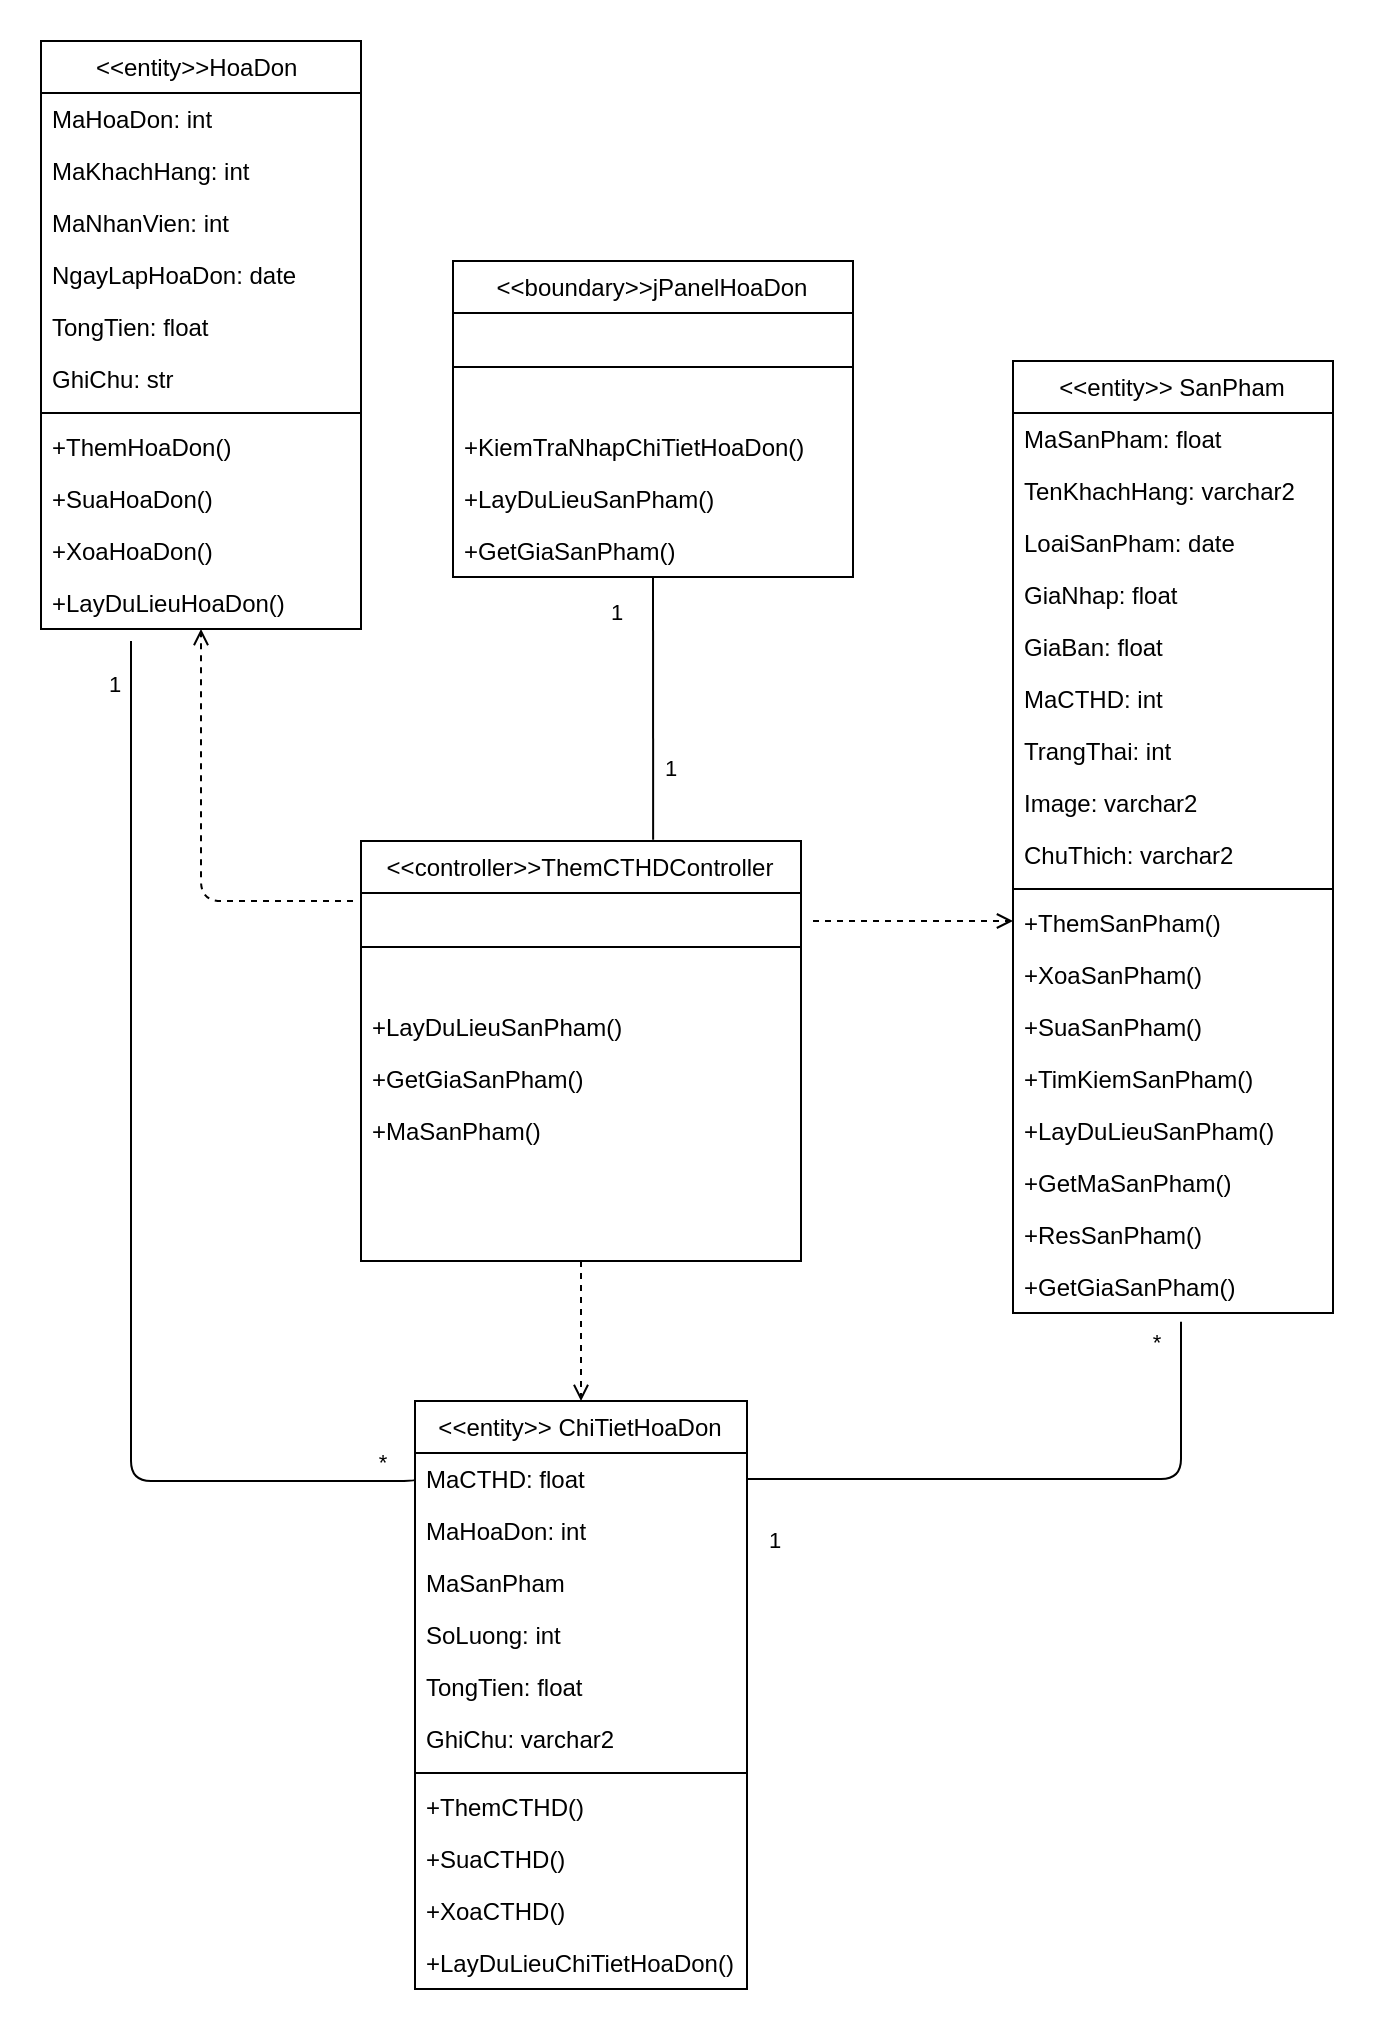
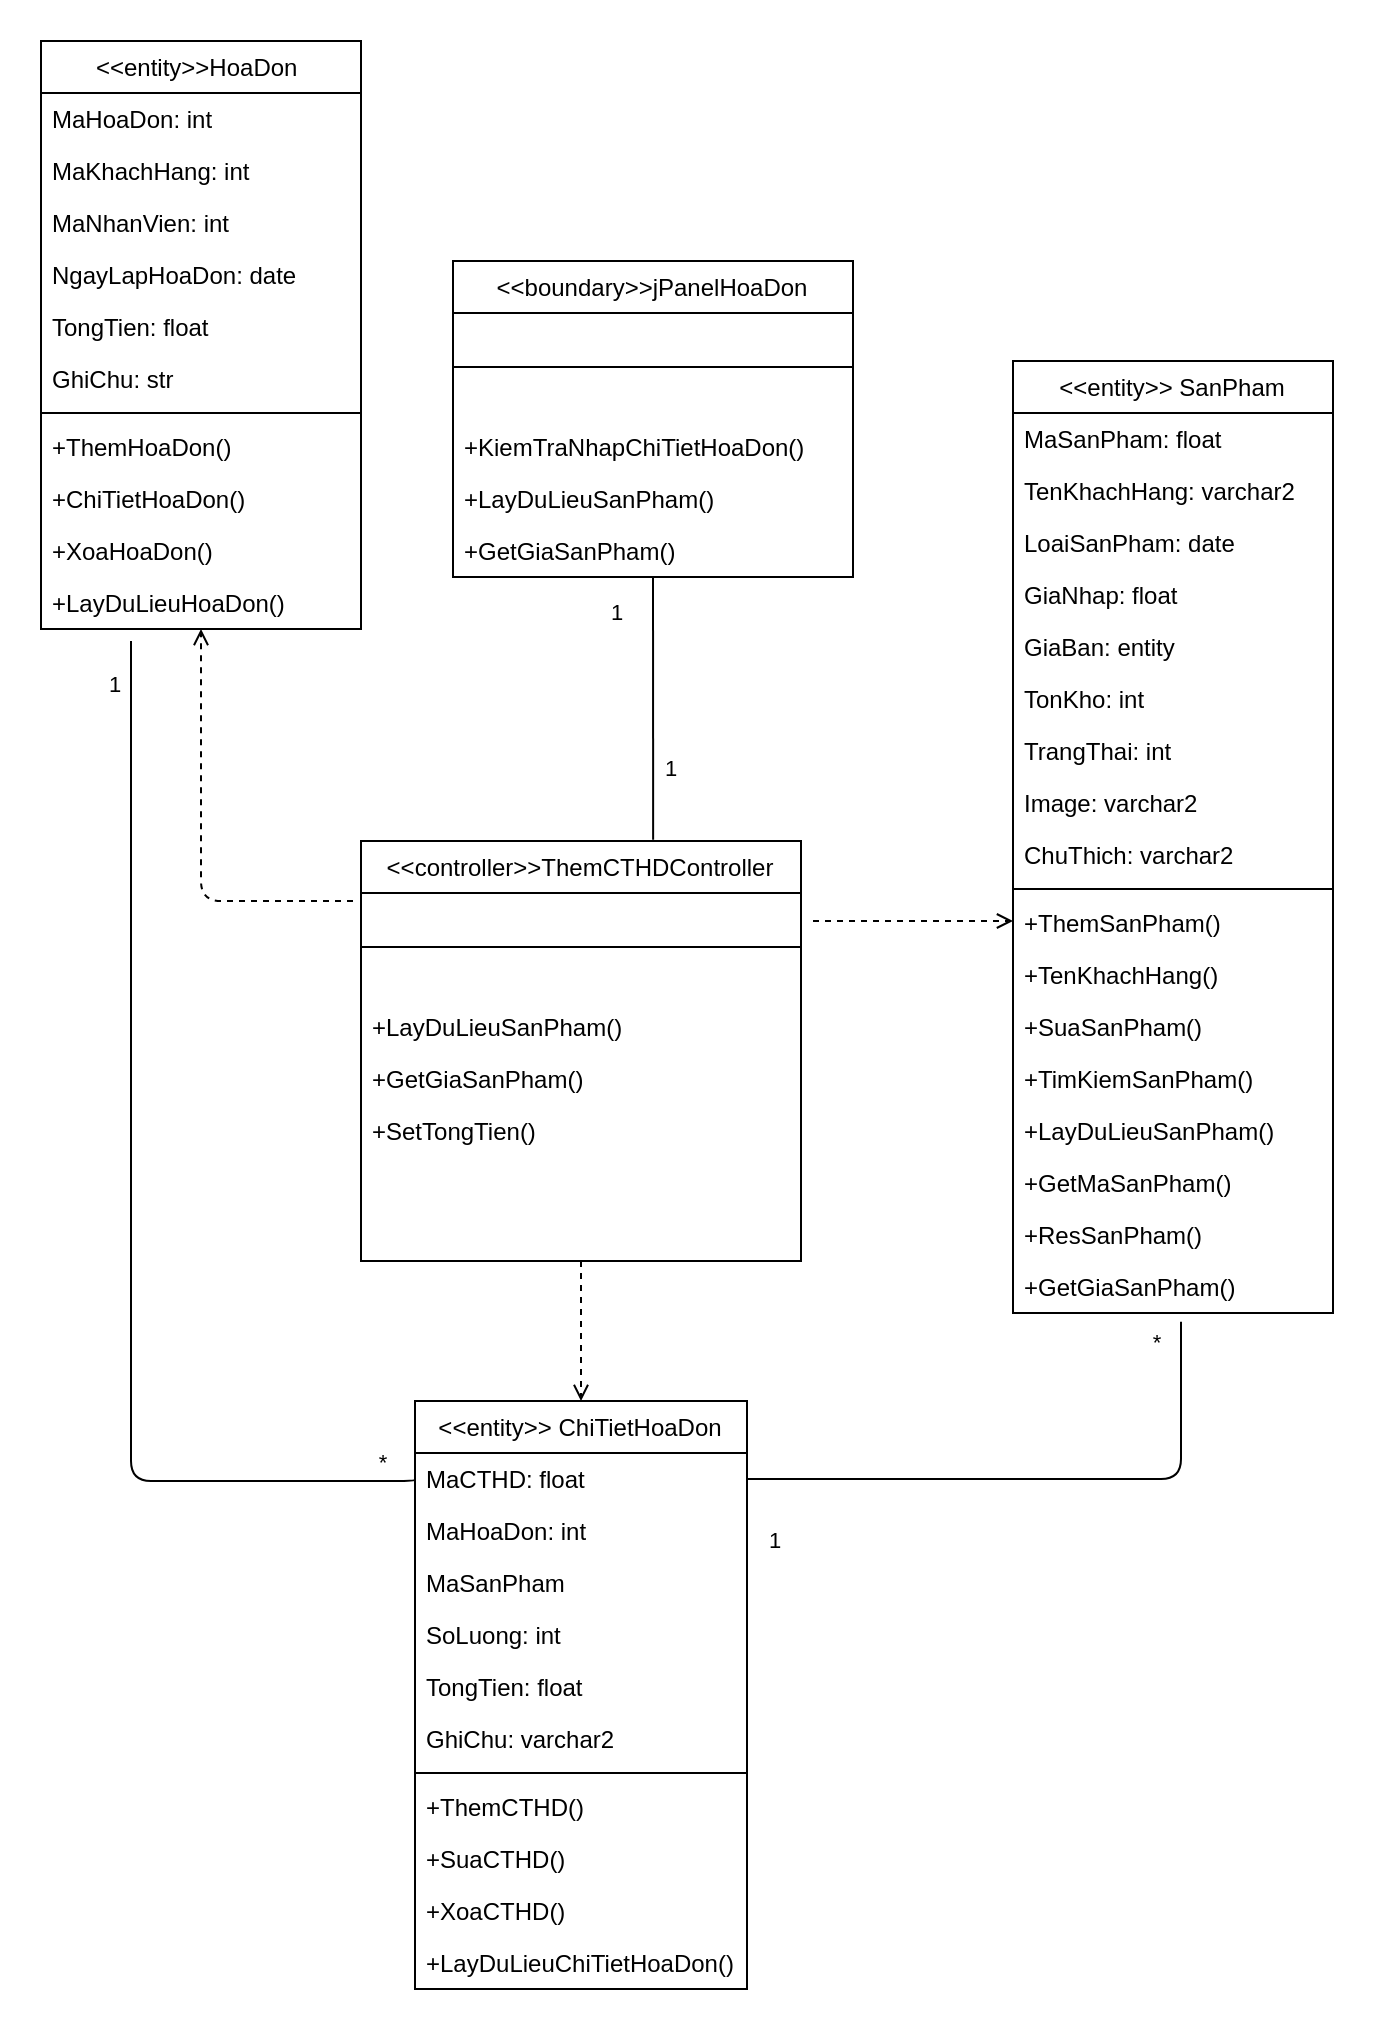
node "+SuaHoaDon()": label "+SuaHoaDon()" -> "+ChiTietHoaDon()"
node "GiaBan: float": label "GiaBan: float" -> "GiaBan: entity"
node "MaCTHD: int": label "MaCTHD: int" -> "TonKho: int"
node "+XoaSanPham()": label "+XoaSanPham()" -> "+TenKhachHang()"
node "+MaSanPham()": label "+MaSanPham()" -> "+SetTongTien()"
